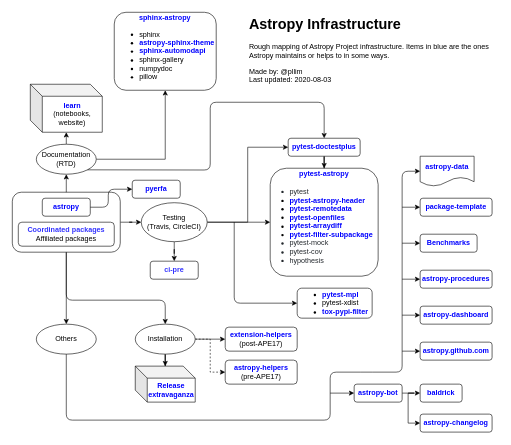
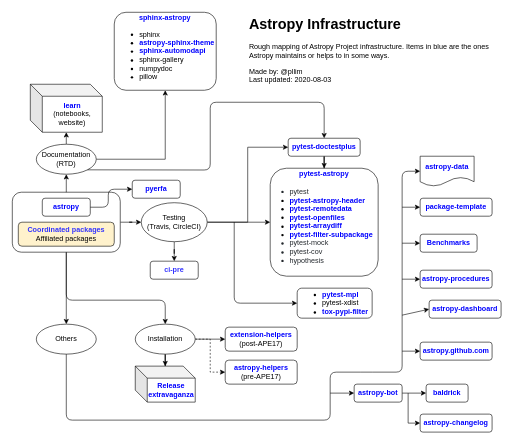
node "Coordinated packages Affiliated packages": fillcolor #ffffff -> #fff2cc
node "astropy-dashboard": moved (456, 315) -> (465, 309)
node "baldrick": moved (441, 393) -> (447, 393)
